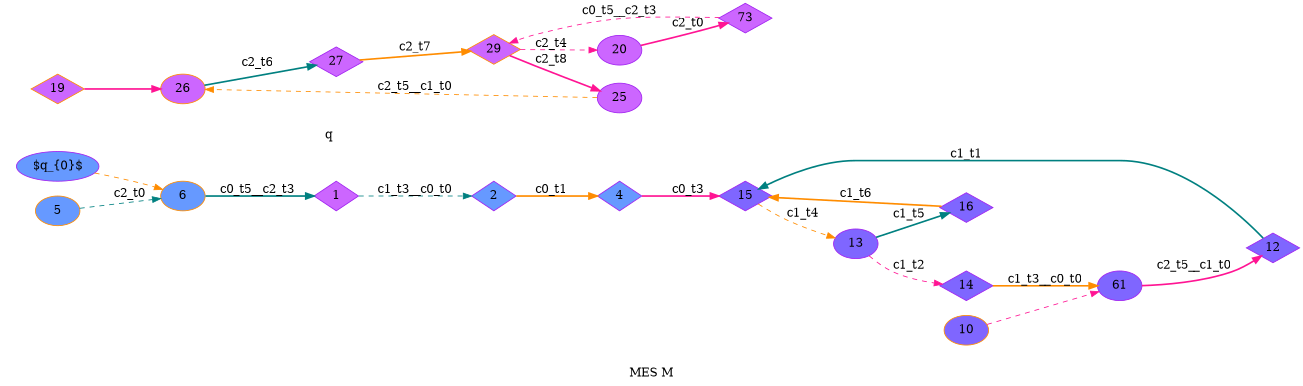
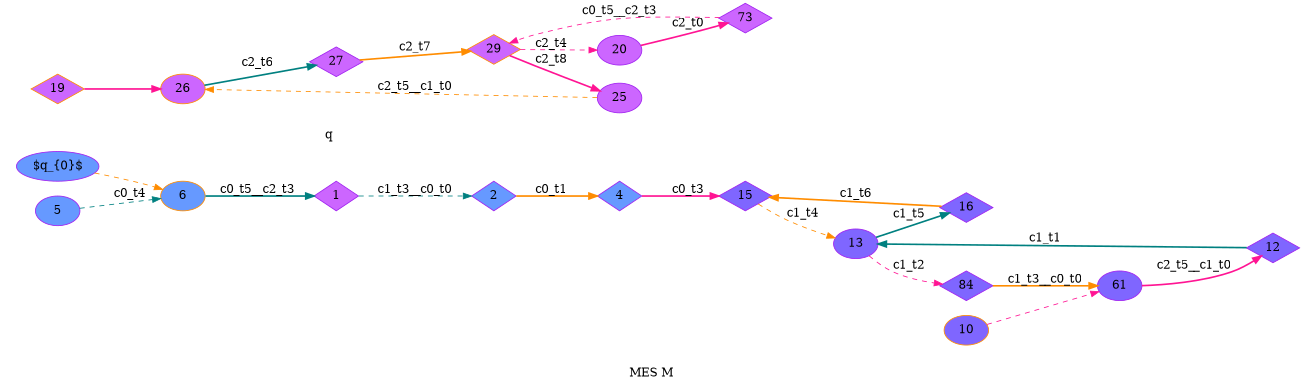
edge "12" -> "15": now "12" -> "13"
edge "5" -> "6": label "c2_t0" -> "c0_t4"
node "5": color darkorange -> purple
node "14": label "14" -> "84"
